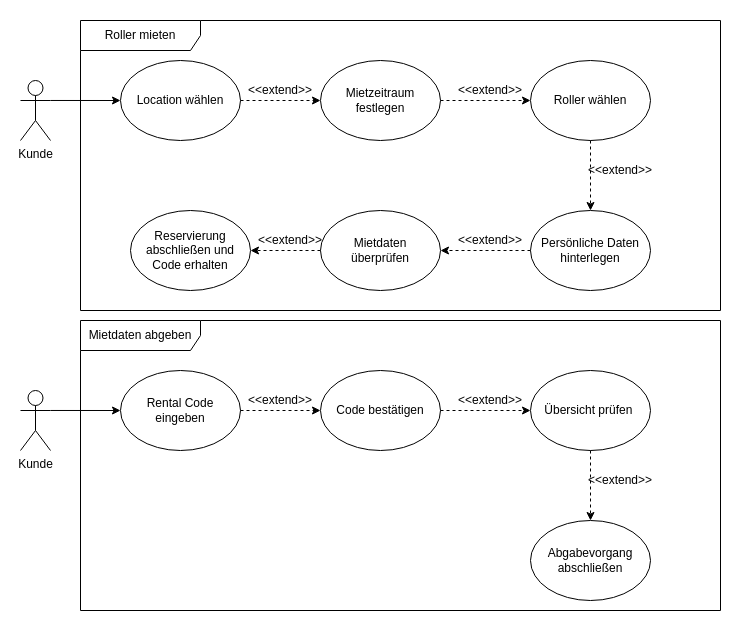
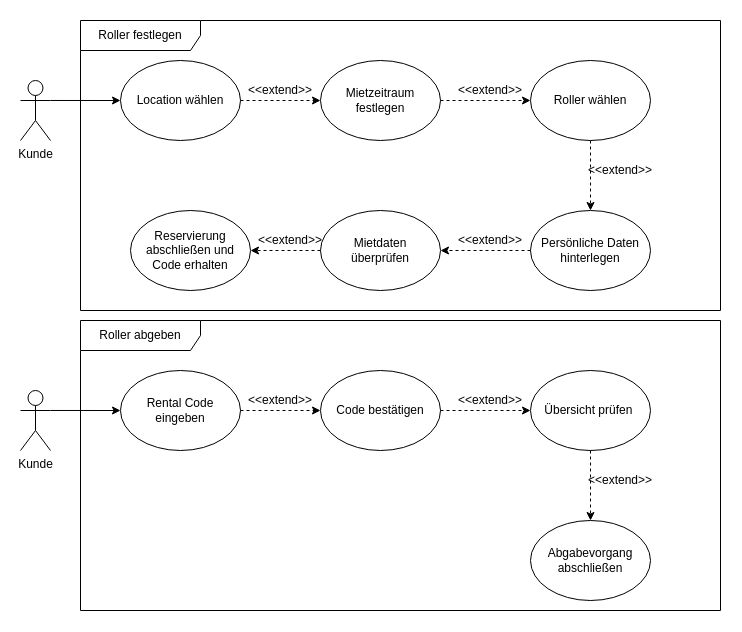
node "Roller mieten": label "Roller mieten" -> "Roller festlegen"
node "Mietdaten abgeben": label "Mietdaten abgeben" -> "Roller abgeben"
